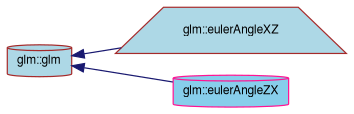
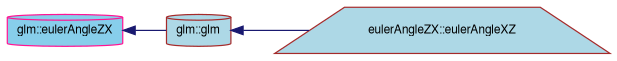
node "glm::eulerAngleXZ": label "glm::eulerAngleXZ" -> "eulerAngleZX::eulerAngleXZ"
edge "glm::eulerAngleZX" -> "glm::glm": reversed
